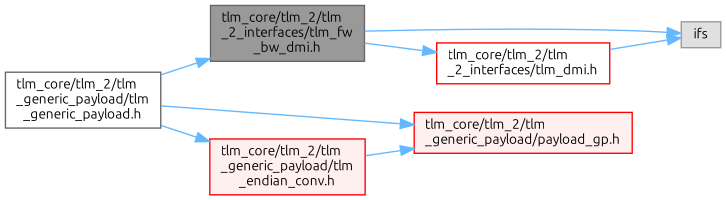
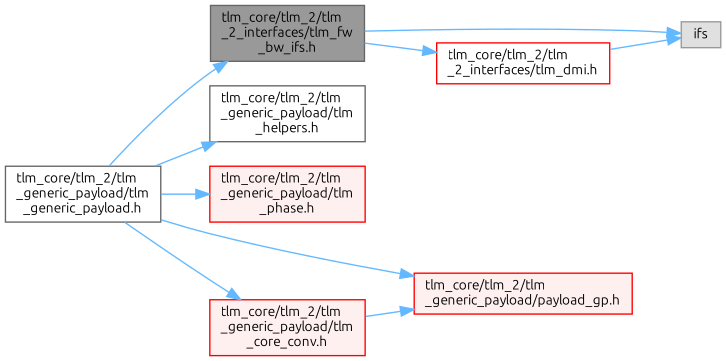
node "tlm_core/tlm_2/tlm _2_interfaces/tlm_fw _bw_dmi.h": label "tlm_core/tlm_2/tlm _2_interfaces/tlm_fw _bw_dmi.h" -> "tlm_core/tlm_2/tlm _2_interfaces/tlm_fw _bw_ifs.h"
node "tlm_core/tlm_2/tlm _generic_payload/tlm _helpers.h": added
node "tlm_core/tlm_2/tlm _generic_payload/tlm _endian_conv.h": label "tlm_core/tlm_2/tlm _generic_payload/tlm _endian_conv.h" -> "tlm_core/tlm_2/tlm _generic_payload/tlm _core_conv.h"
node "tlm_core/tlm_2/tlm _generic_payload/tlm _phase.h": added
